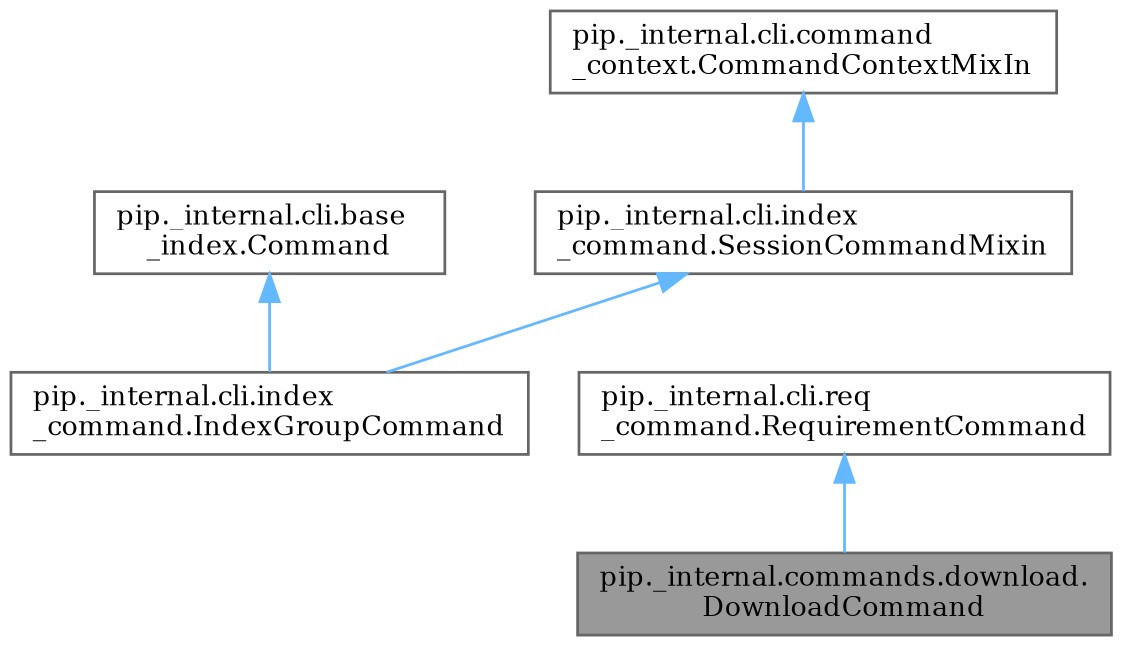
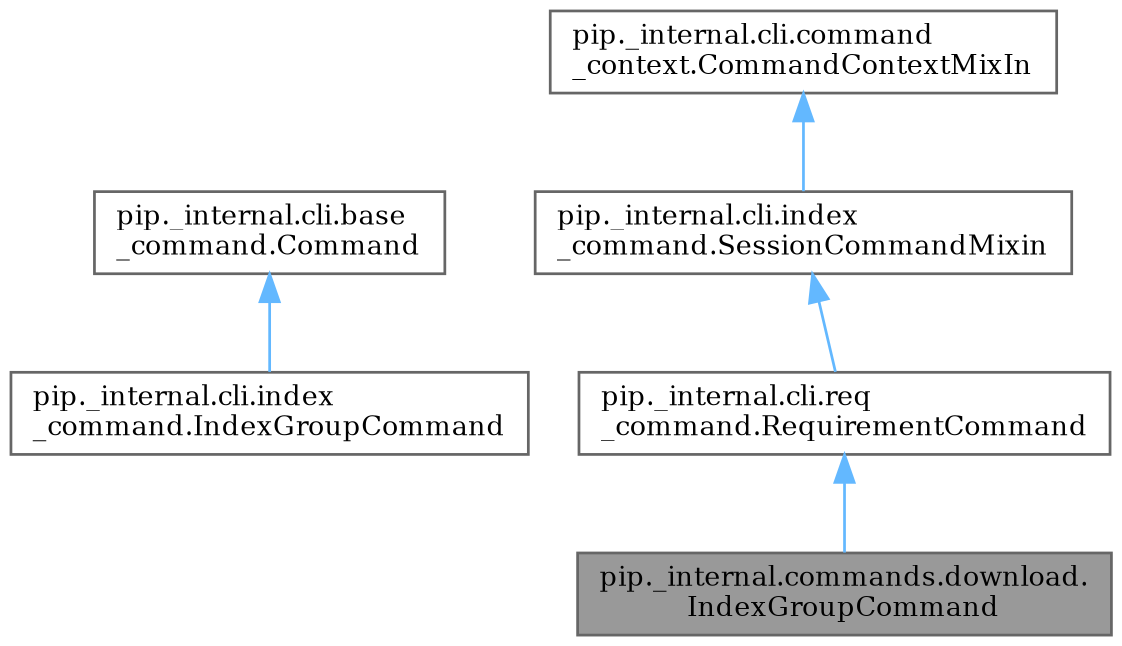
node "pip._internal.cli.base _index.Command": label "pip._internal.cli.base _index.Command" -> "pip._internal.cli.base _command.Command"
edge "pip._internal.cli.index _command.IndexGroupCommand" -> "pip._internal.cli.index _command.SessionCommandMixin": now "pip._internal.cli.req _command.RequirementCommand" -> "pip._internal.cli.index _command.SessionCommandMixin"
node "pip._internal.commands.download. DownloadCommand": label "pip._internal.commands.download. DownloadCommand" -> "pip._internal.commands.download. IndexGroupCommand"
